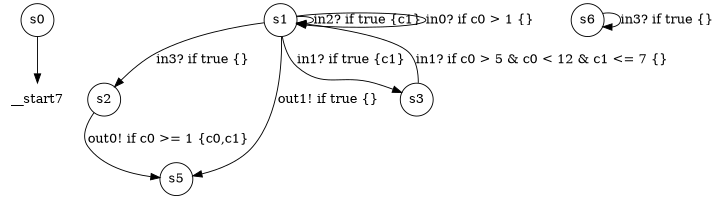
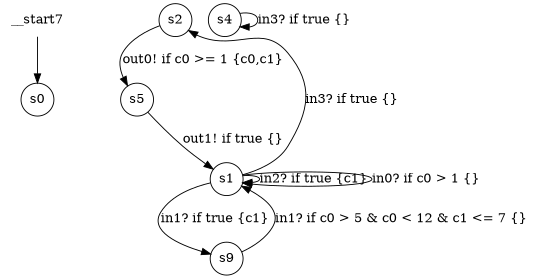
node "s6": label "s6" -> "s4"
edge "s0" -> "__start7": reversed
node "s3": label "s3" -> "s9"
edge "s1" -> "s5": reversed
